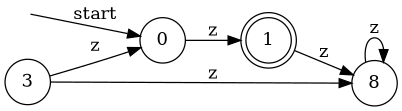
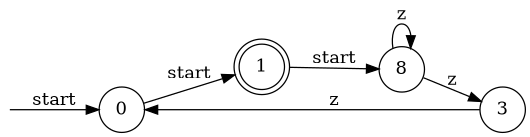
edge "0" -> "1": label "z" -> "start"
edge "1" -> "8": label "z" -> "start"
edge "3" -> "8": reversed
